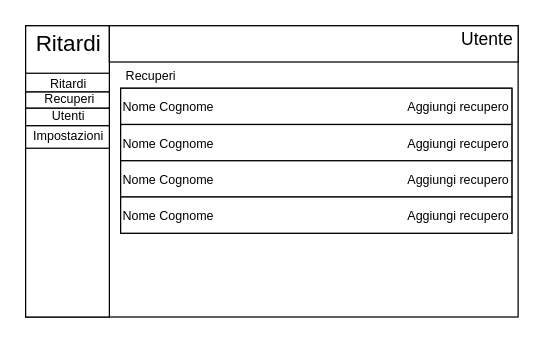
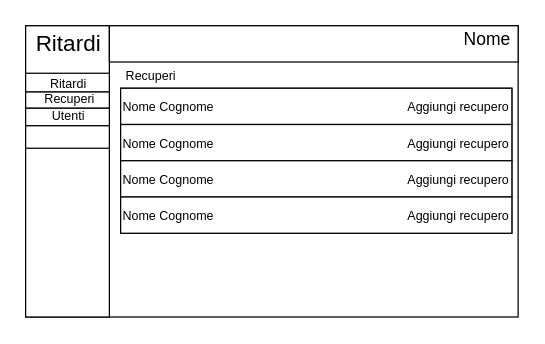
node "Utente": label "Utente" -> "Nome"
node "Impostazioni": removed
